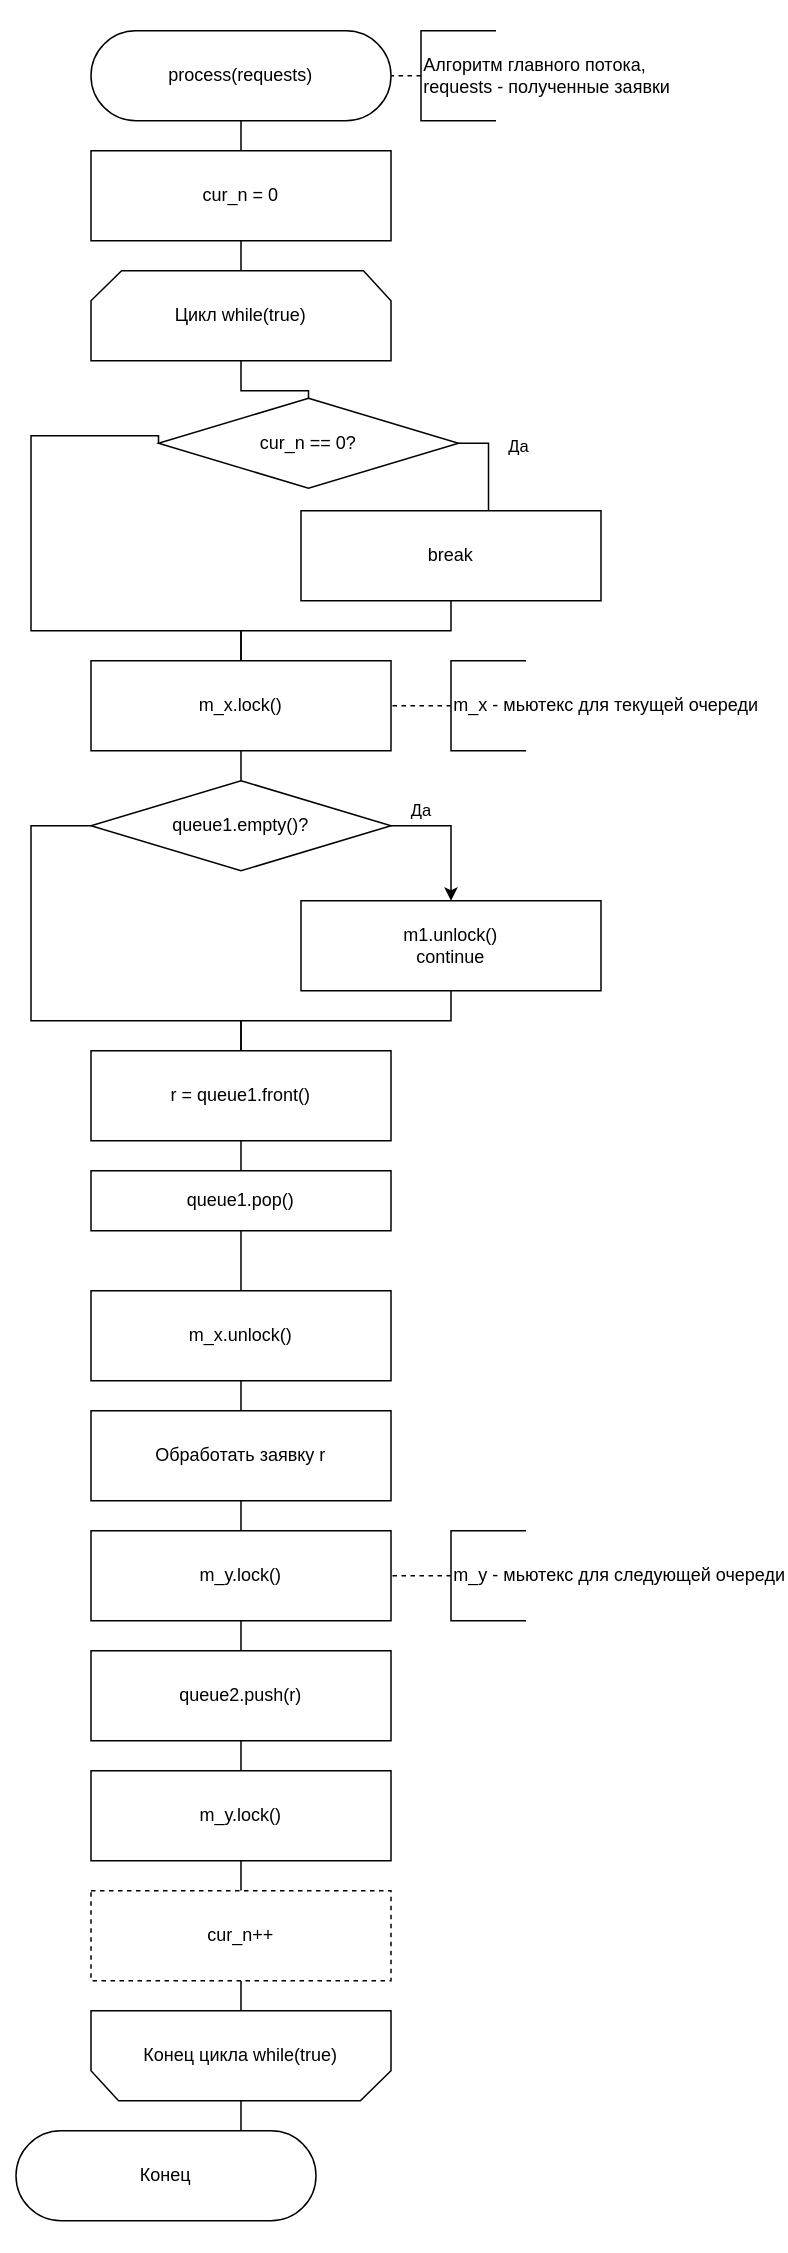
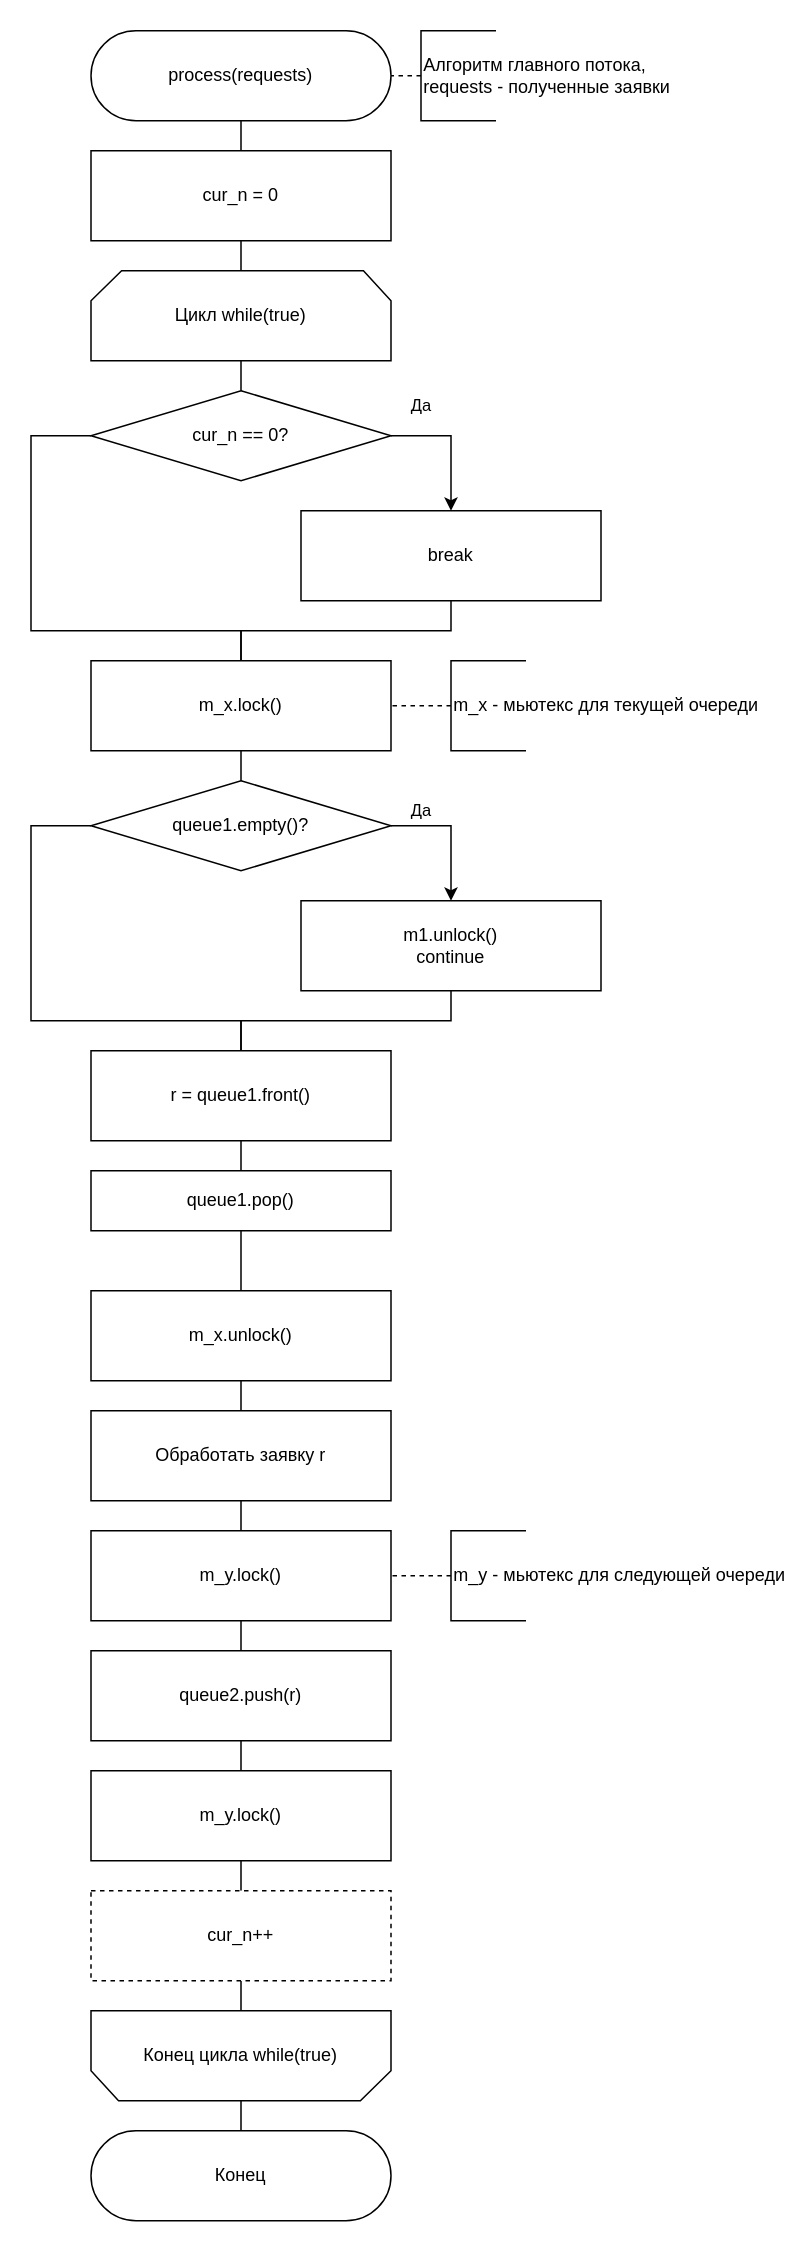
node "cur_n == 0?": moved (308, 443) -> (241, 436)
node "Конец": moved (166, 2176) -> (241, 2176)
